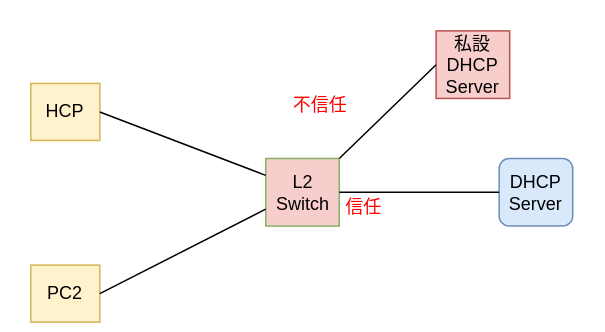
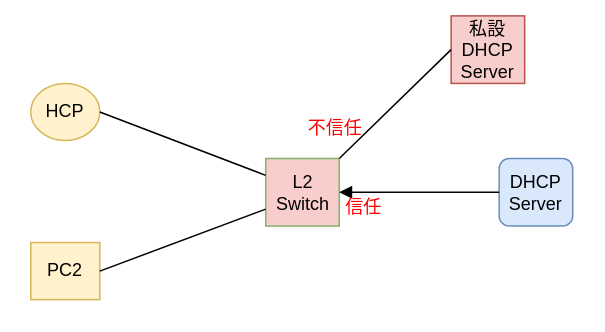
node "私設 DHCP Server": moved (473, 65) -> (488, 50)
node "不信任": moved (320, 106) -> (335, 128)
node "HCP": shape rectangle -> ellipse
edge "L2 Switch" -- "DHCP Server": arrowhead none -> block
node "PC2": moved (65, 293) -> (65, 271)
